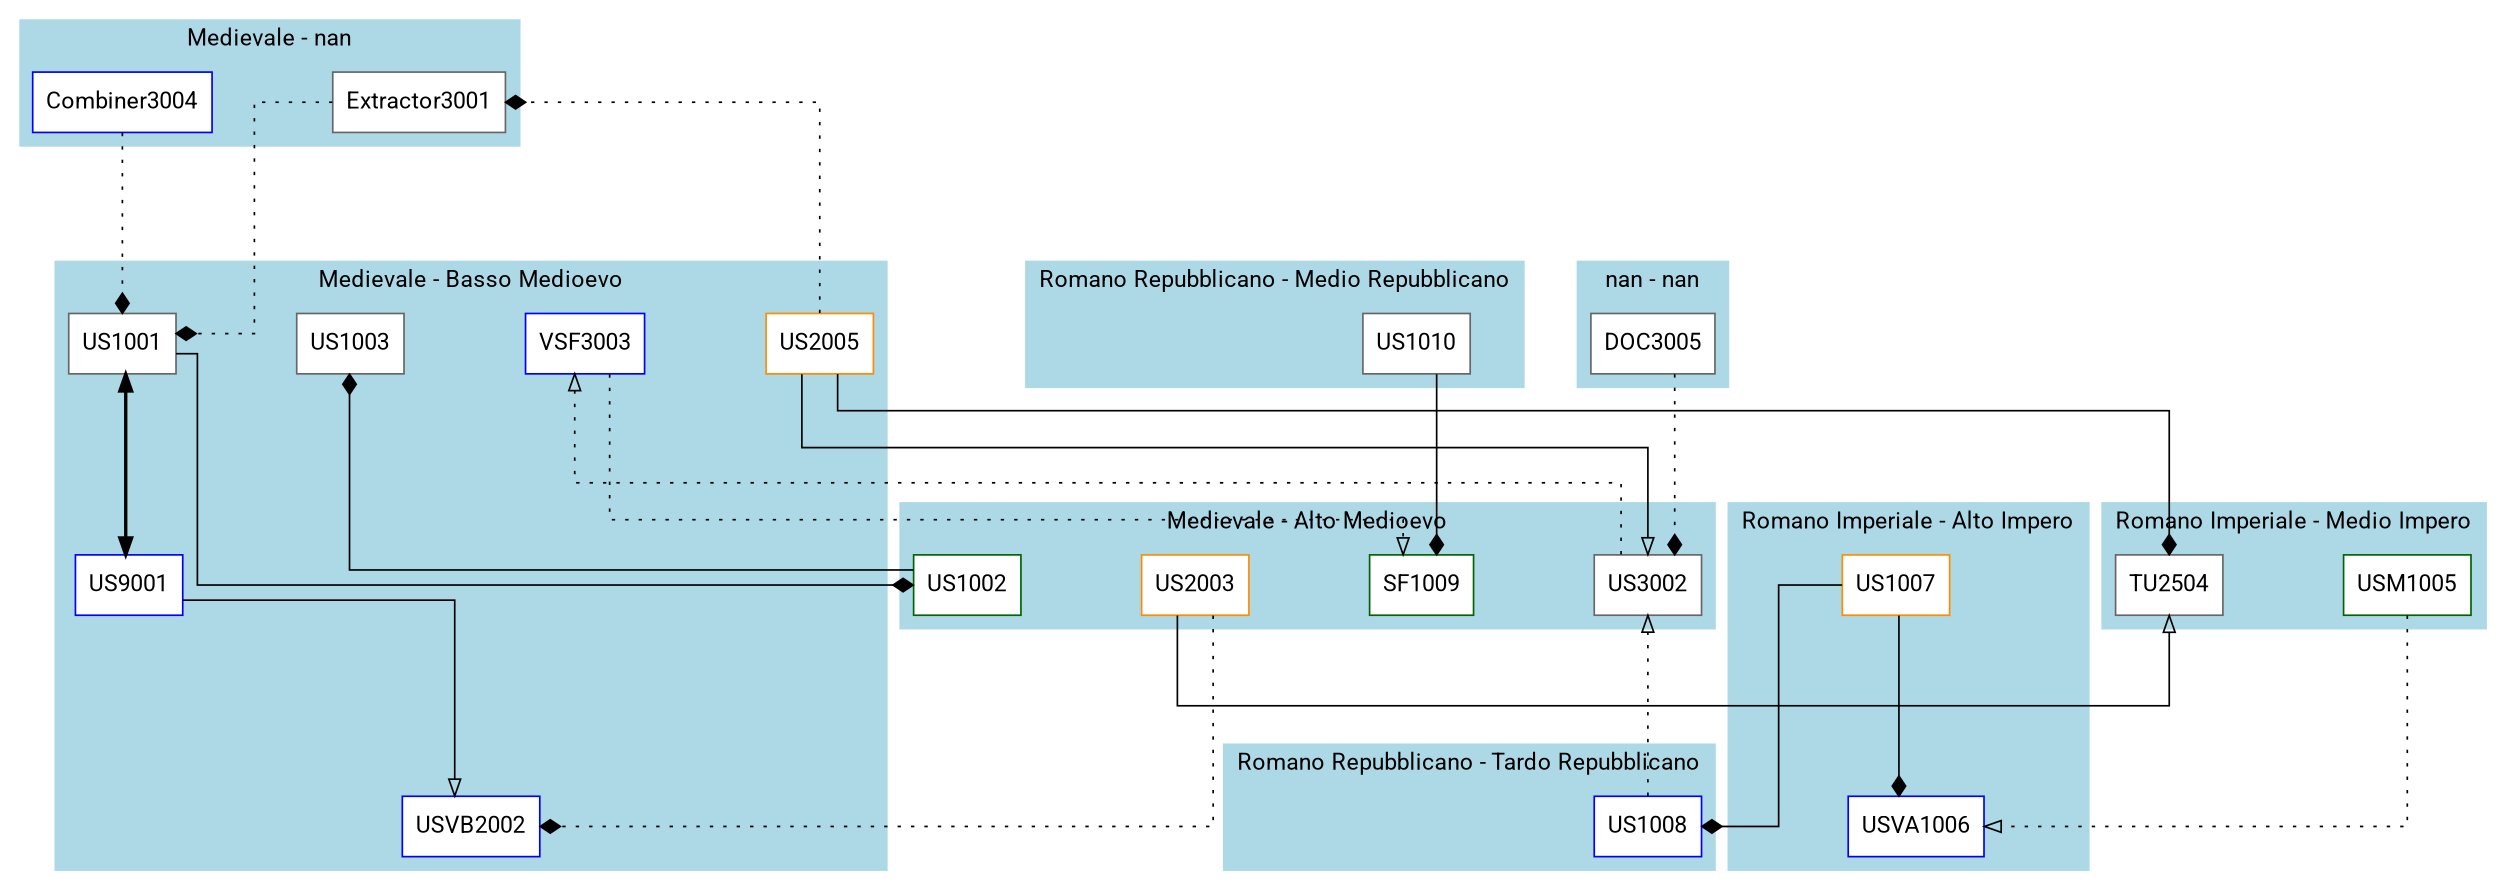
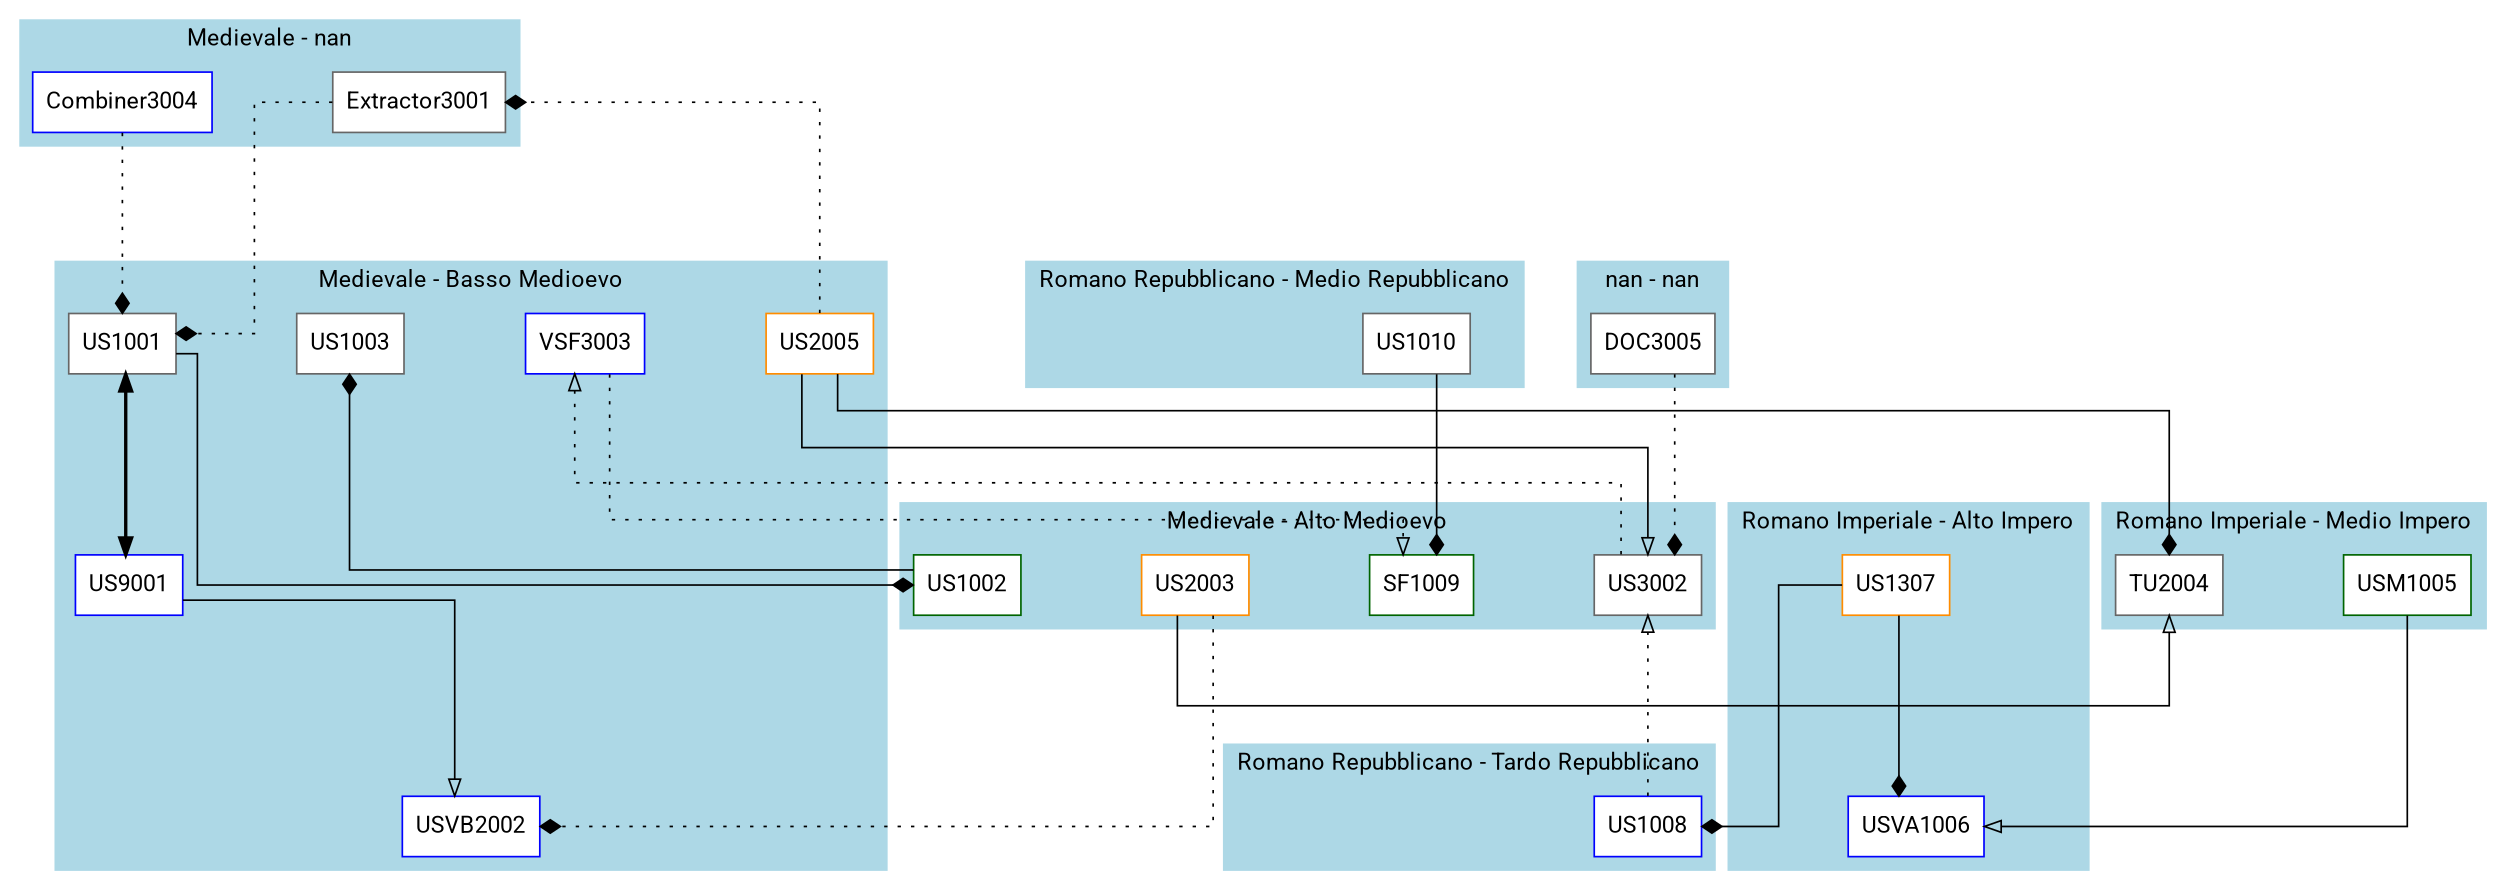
node "US1007": label "US1007" -> "US1307"
node "TU2504": label "TU2504" -> "TU2004"
edge "USM1005" -> "USVA1006": style dotted -> solid
